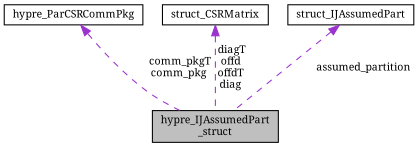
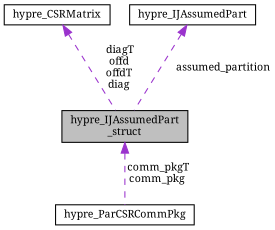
node "struct_CSRMatrix": label "struct_CSRMatrix" -> "hypre_CSRMatrix"
node "struct_IJAssumedPart": label "struct_IJAssumedPart" -> "hypre_IJAssumedPart"
edge "hypre_IJAssumedPart _struct" -> "hypre_ParCSRCommPkg": reversed
